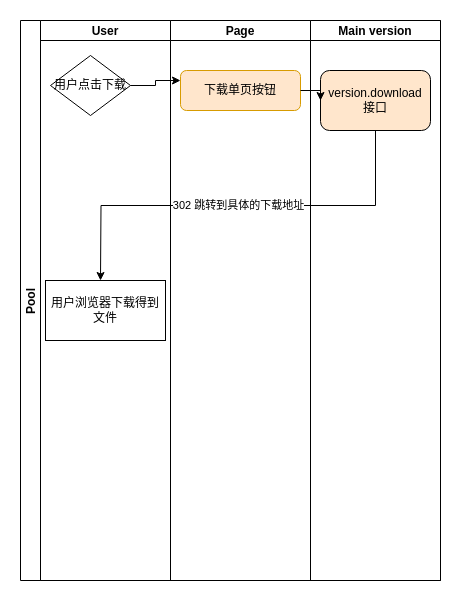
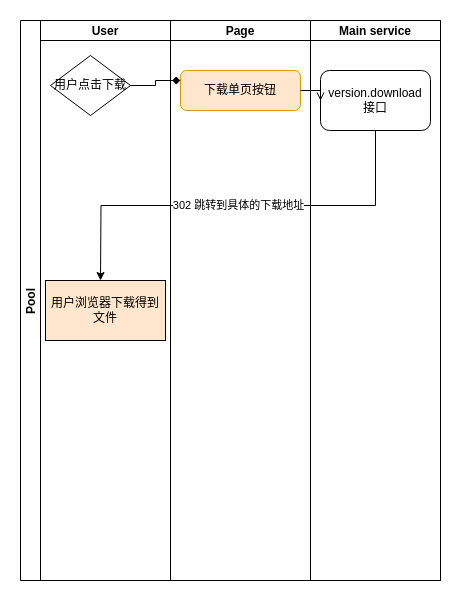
node "Main version": label "Main version" -> "Main service"
edge "用户点击下载" -> "下载单页按钮": arrowhead classic -> diamond
edge "下载单页按钮" -> "version.download 接口": arrowhead classic -> open
node "version.download 接口": fillcolor #ffe6cc -> #ffffff
node "用户浏览器下载得到文件": fillcolor #ffffff -> #ffe6cc
